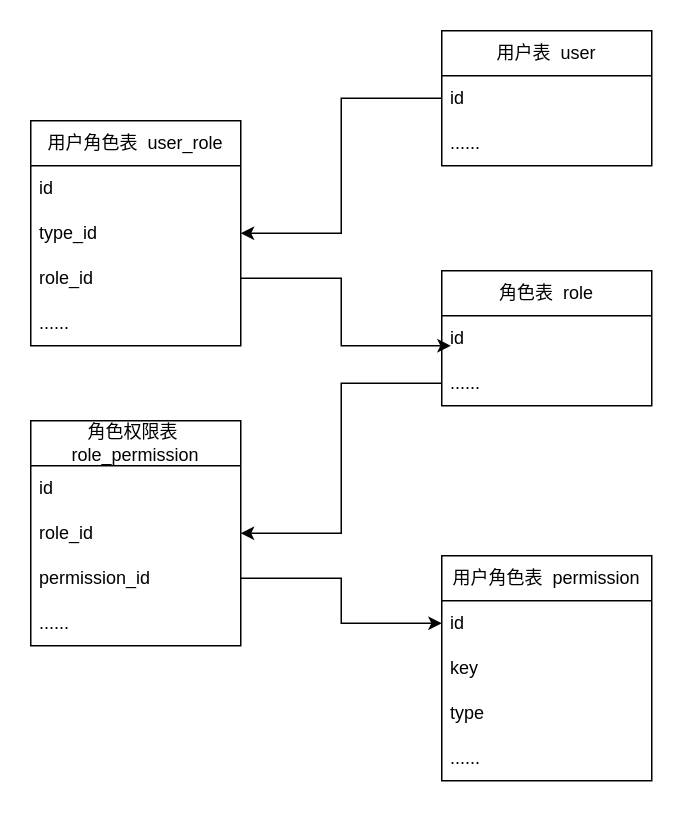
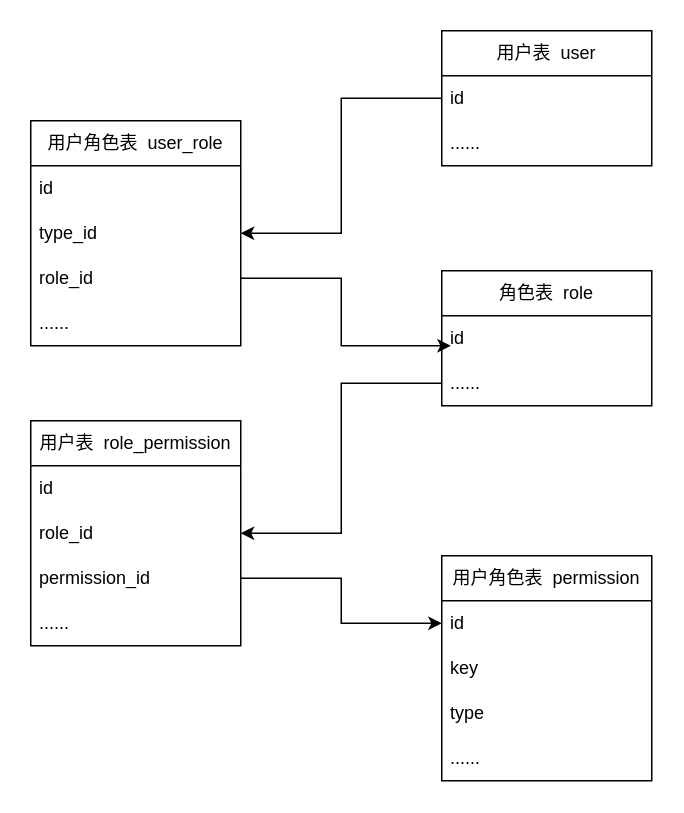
node "角色权限表 role_permission": label "角色权限表 role_permission" -> "用户表 role_permission"
